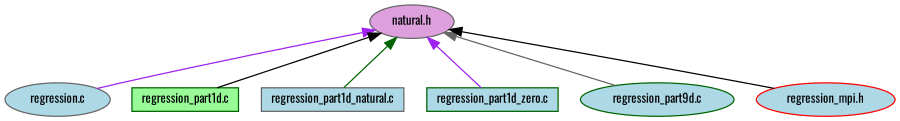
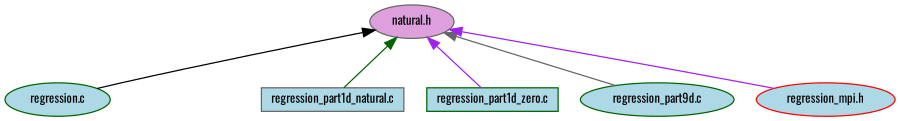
edge "regression.c" -> "natural.h": color purple -> black
edge "regression_mpi.h" -> "natural.h": color black -> purple
node "regression.c": color gray40 -> darkgreen
node "regression_part1d.c": removed
